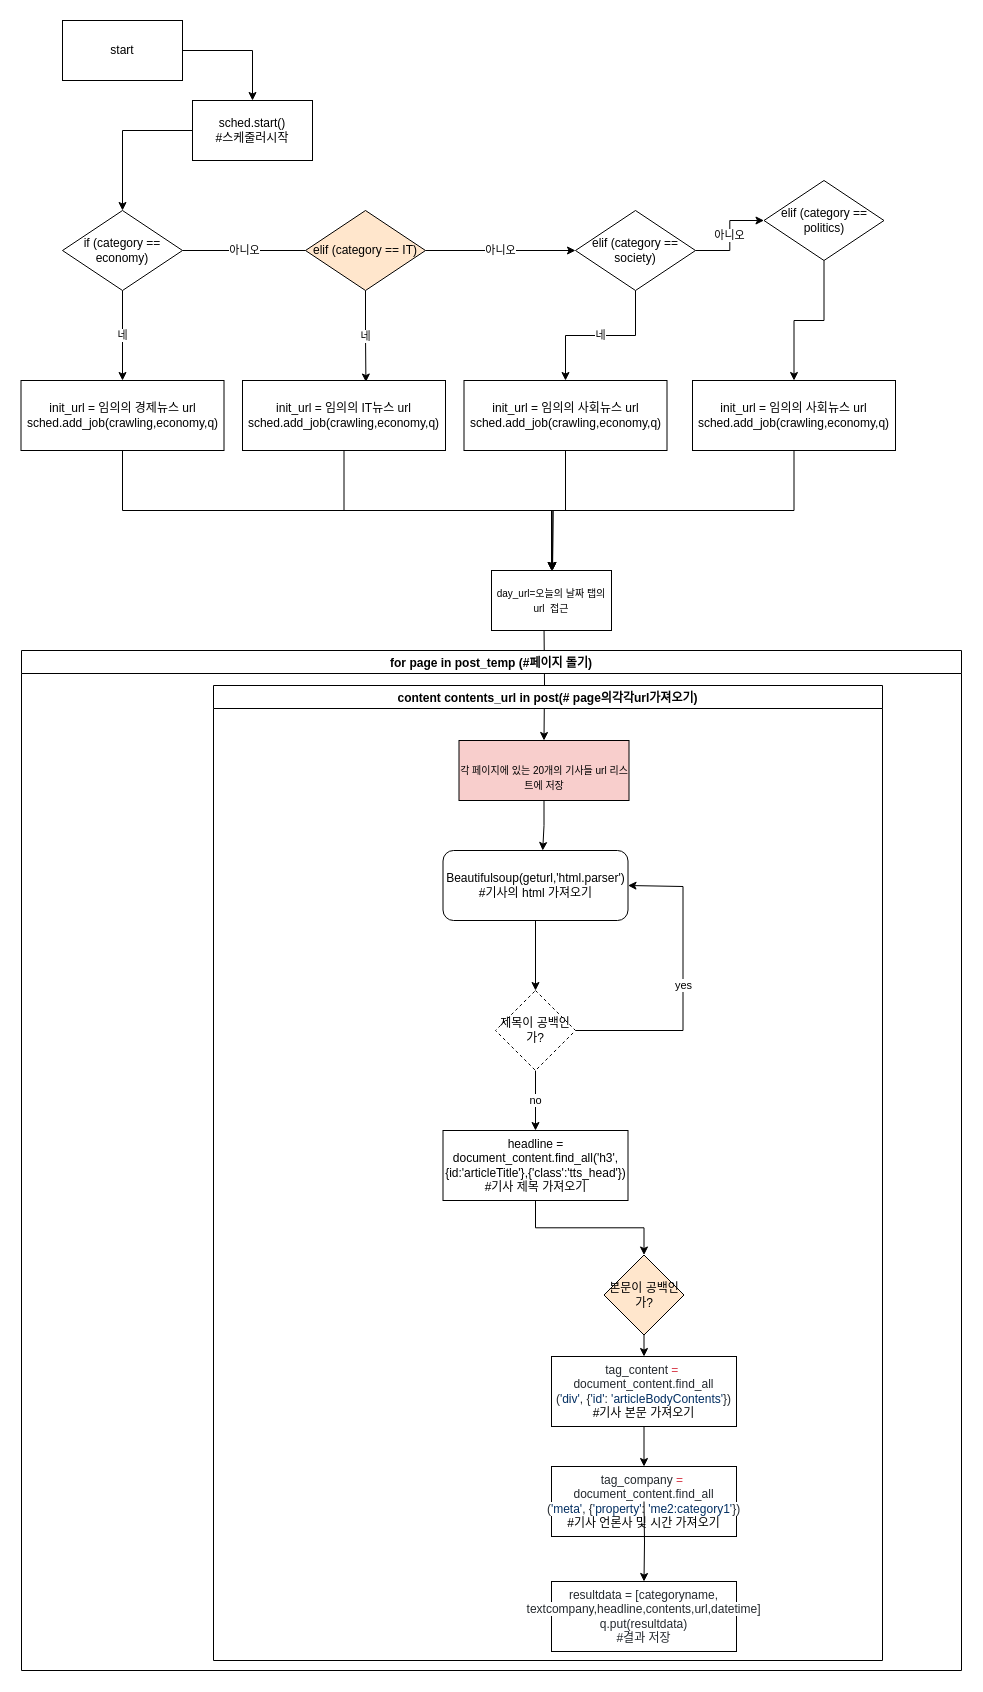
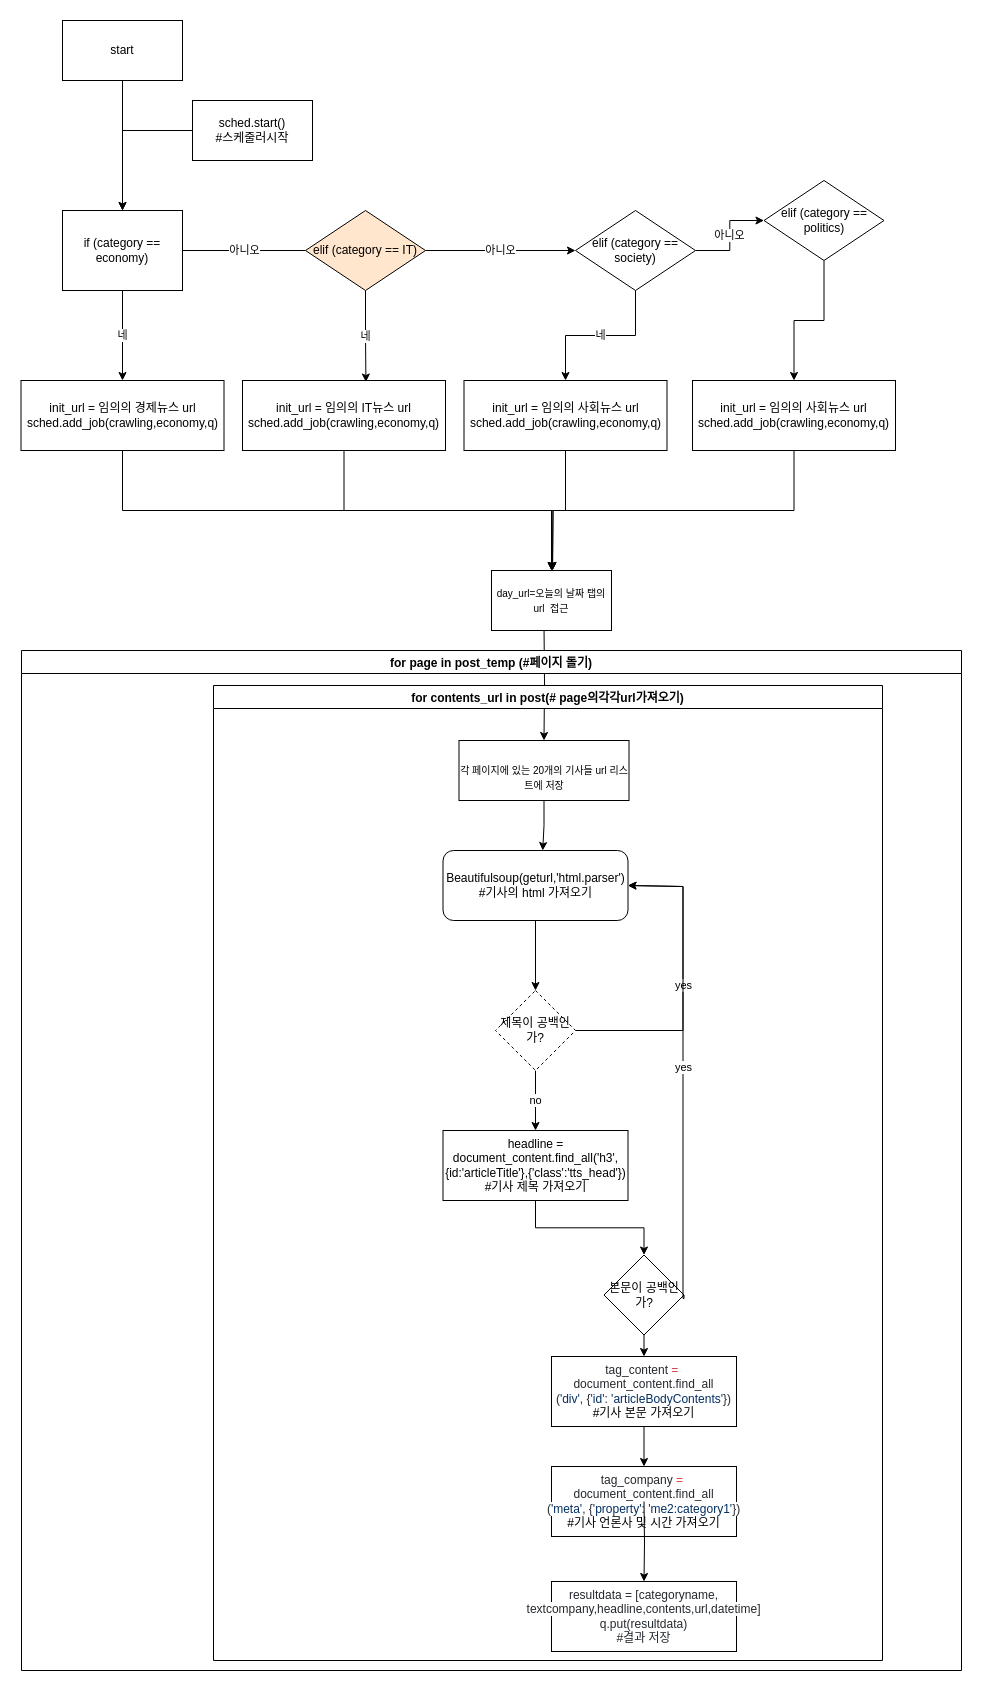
edge "start" -> "sched.start() #스케줄러시작": now "start" -> "if (category == economy)"
node "if (category == economy)": shape diamond -> rectangle
node "content contents_url in post(# page의각각url가져오기)": label "content contents_url in post(# page의각각url가져오기)" -> "for contents_url in post(# page의각각url가져오기)"
node "각 페이지에 있는 20개의 기사들 url 리스트에 저장": fillcolor #f8cecc -> #ffffff
edge "본문이 공백인가?" -> "Beautifulsoup(geturl,'html.parser') #기사의 html 가져오기": added, label "yes"
node "본문이 공백인가?": fillcolor #ffe6cc -> #ffffff
